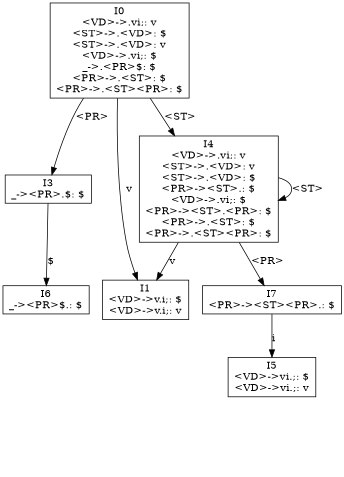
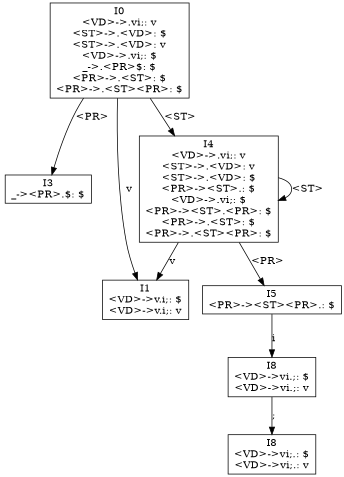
node "I6 _-><PR>$.: $": removed
node "I7 <PR>-><ST><PR>.: $": label "I7 <PR>-><ST><PR>.: $" -> "I5 <PR>-><ST><PR>.: $"
node "I5 <VD>->vi.;: $ <VD>->vi.;: v": label "I5 <VD>->vi.;: $ <VD>->vi.;: v" -> "I8 <VD>->vi.;: $ <VD>->vi.;: v"
node "I8 <VD>->vi;.: $ <VD>->vi;.: v": added
